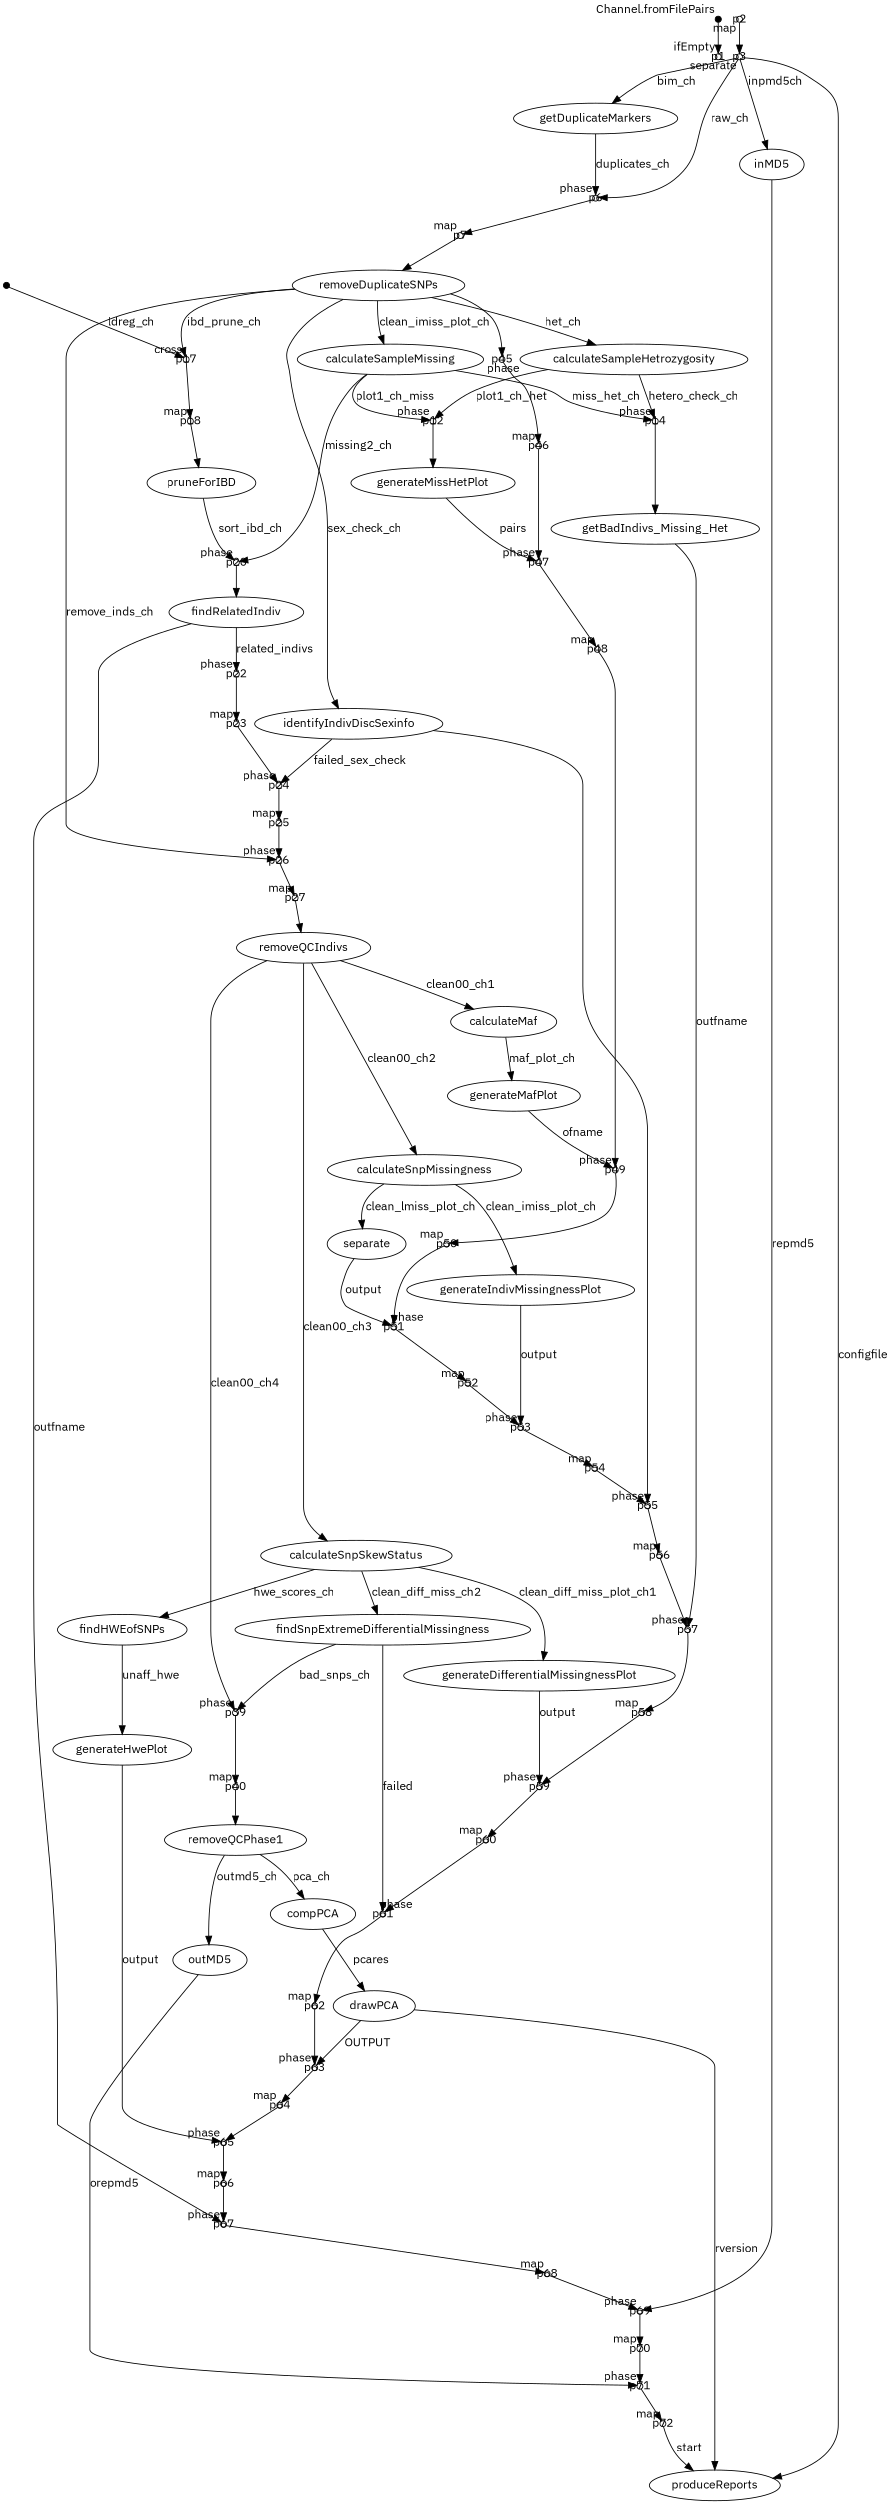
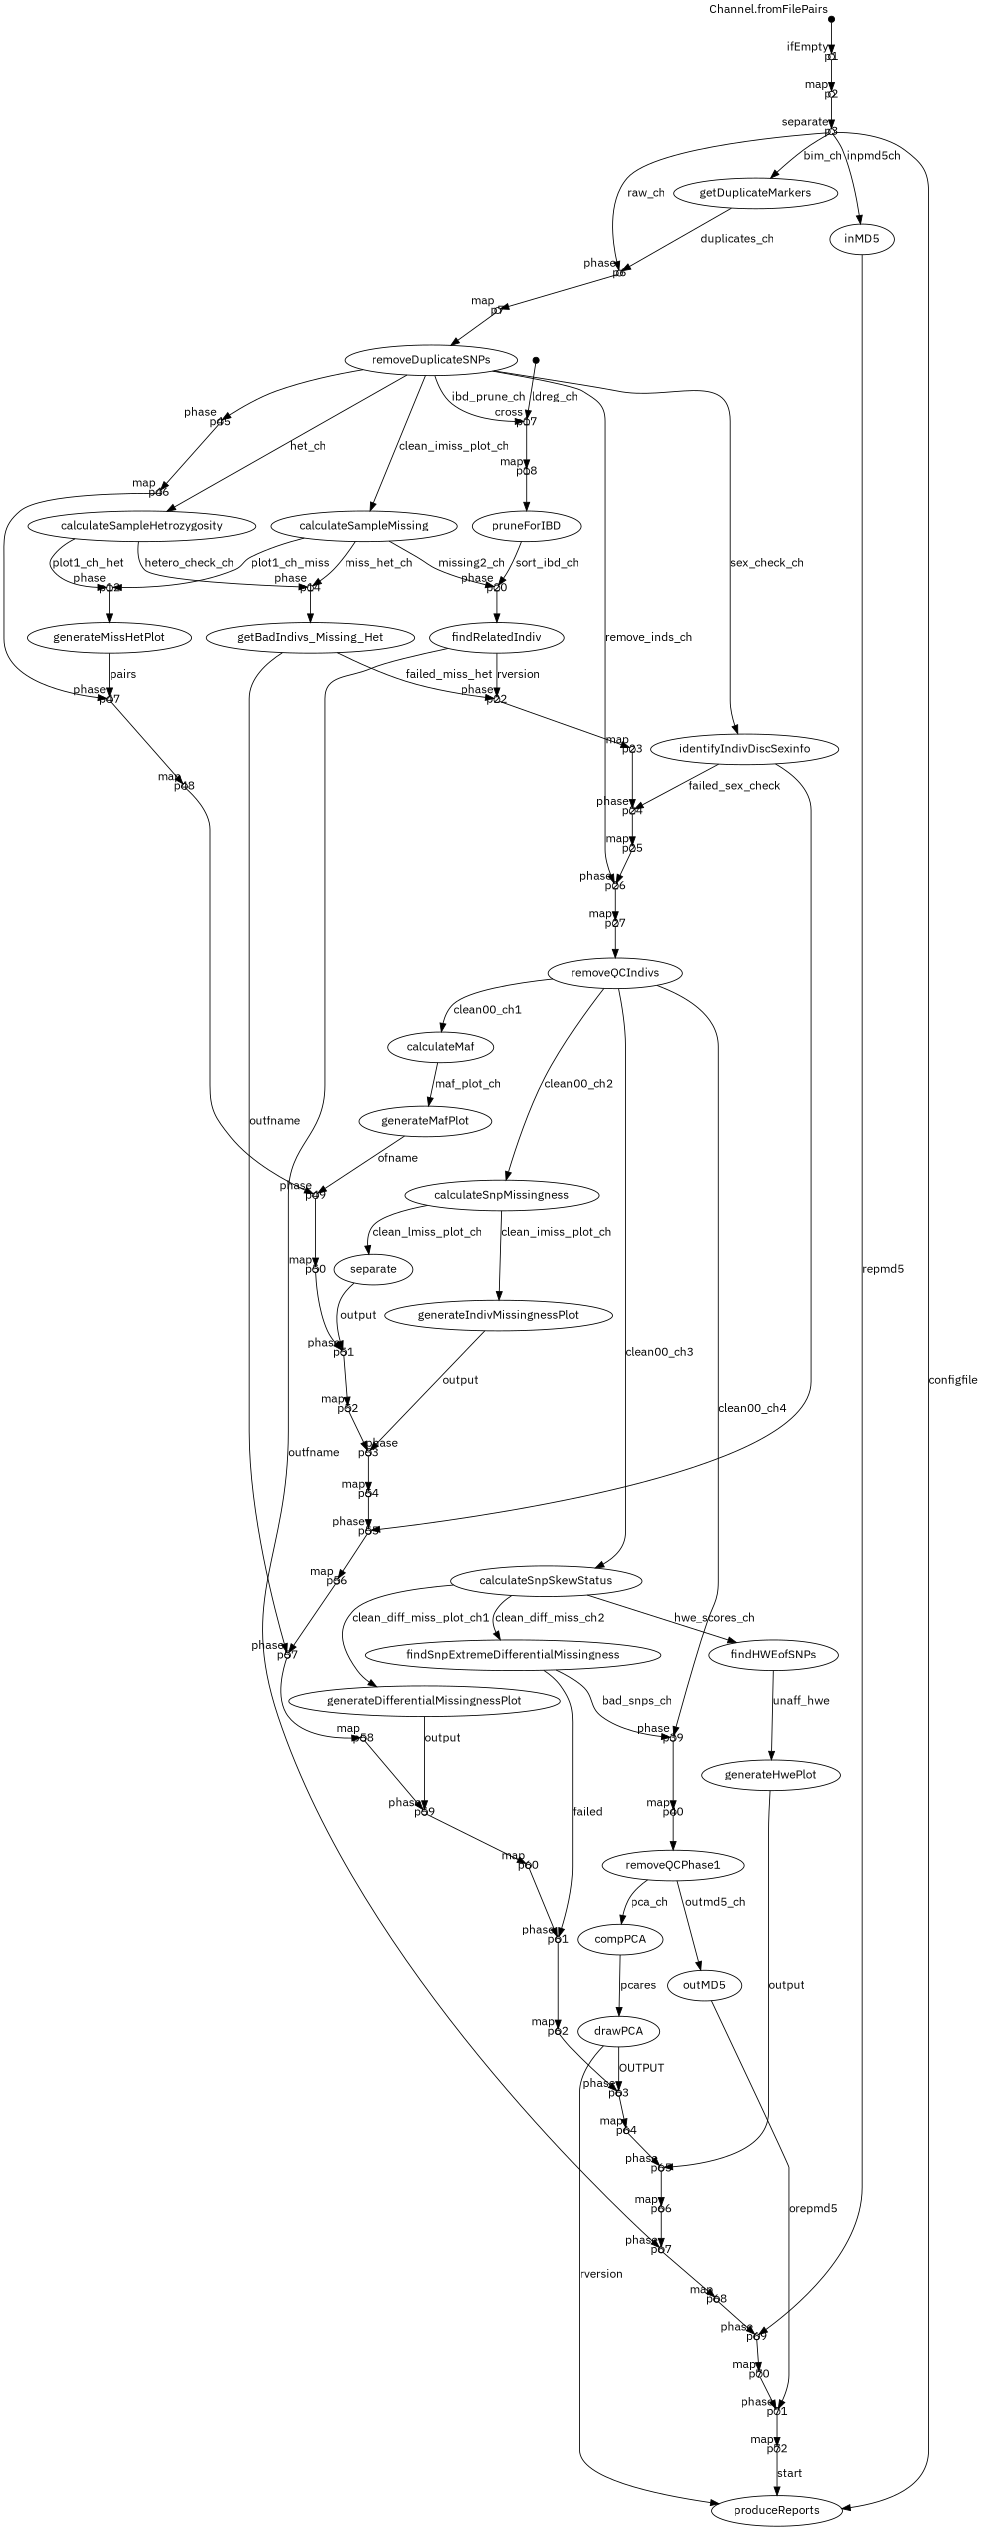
edge "p1 ifEmpty" -> "p2 map": added
edge "findRelatedIndiv" -> "p22 phase": label "related_indivs" -> "rversion"
edge "getBadIndivs_Missing_Het" -> "p22 phase": added, label "failed_miss_het"
